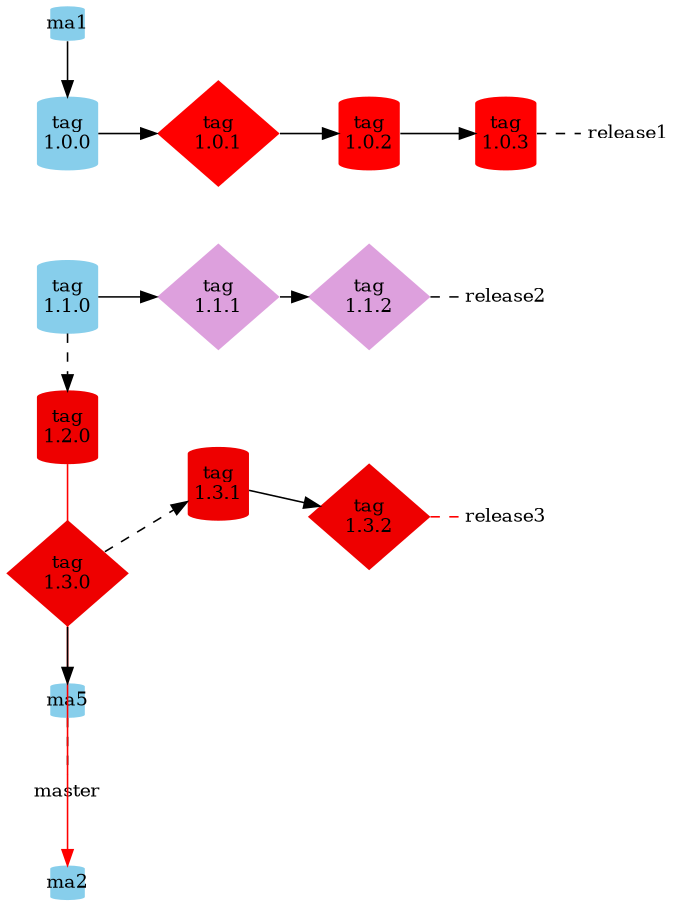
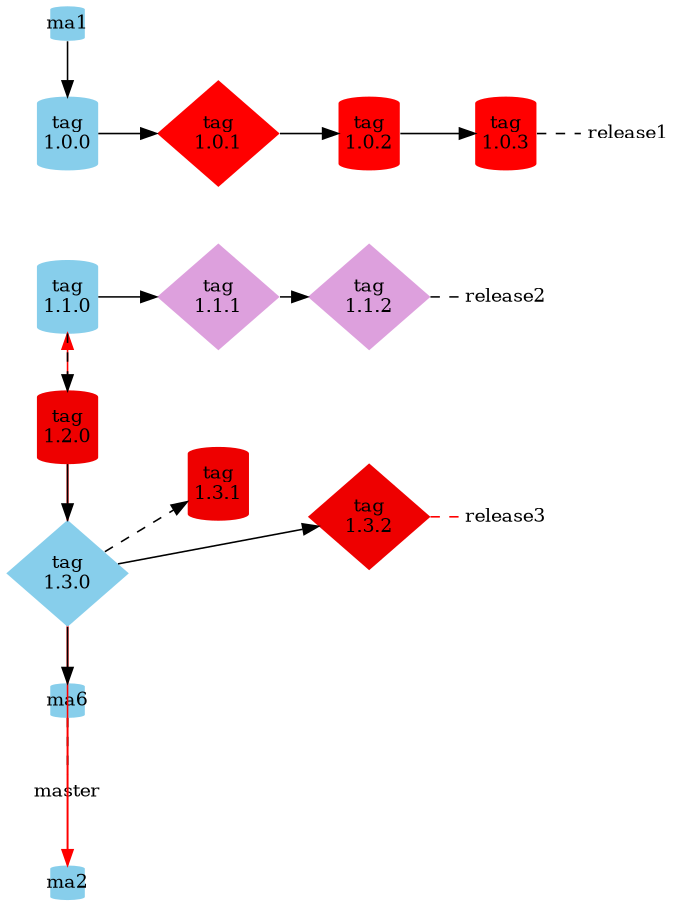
edge "tag 1.2.0" -> "tag 1.3.0": added
edge "tag 1.3.1" -> "tag 1.3.2": now "tag 1.3.0" -> "tag 1.3.2"
node "tag 1.3.0": fillcolor red2 -> skyblue
edge "ma2" -> "tag 1.1.0": added
node "ma5": label "ma5" -> "ma6"
